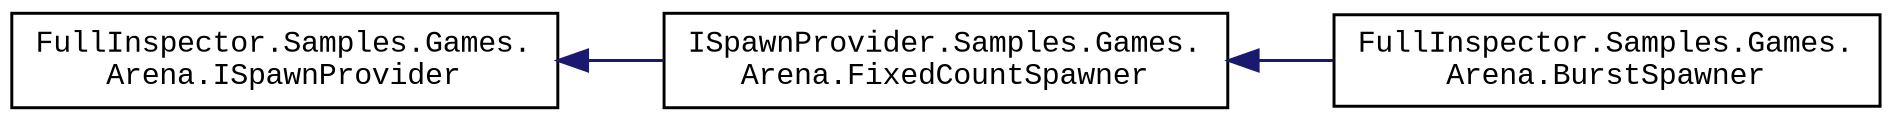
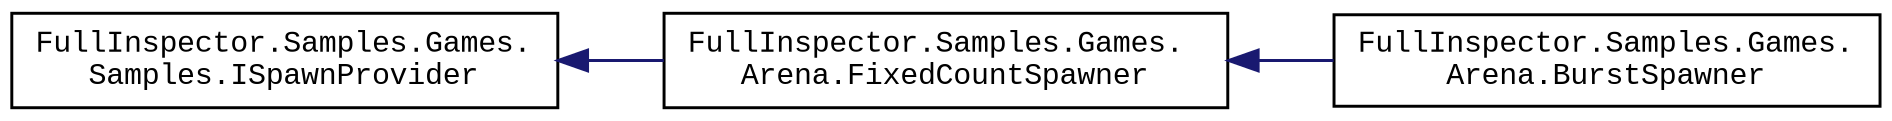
node "FullInspector.Samples.Games. Arena.ISpawnProvider": label "FullInspector.Samples.Games. Arena.ISpawnProvider" -> "FullInspector.Samples.Games. Samples.ISpawnProvider"
node "ISpawnProvider.Samples.Games. Arena.FixedCountSpawner": label "ISpawnProvider.Samples.Games. Arena.FixedCountSpawner" -> "FullInspector.Samples.Games. Arena.FixedCountSpawner"
